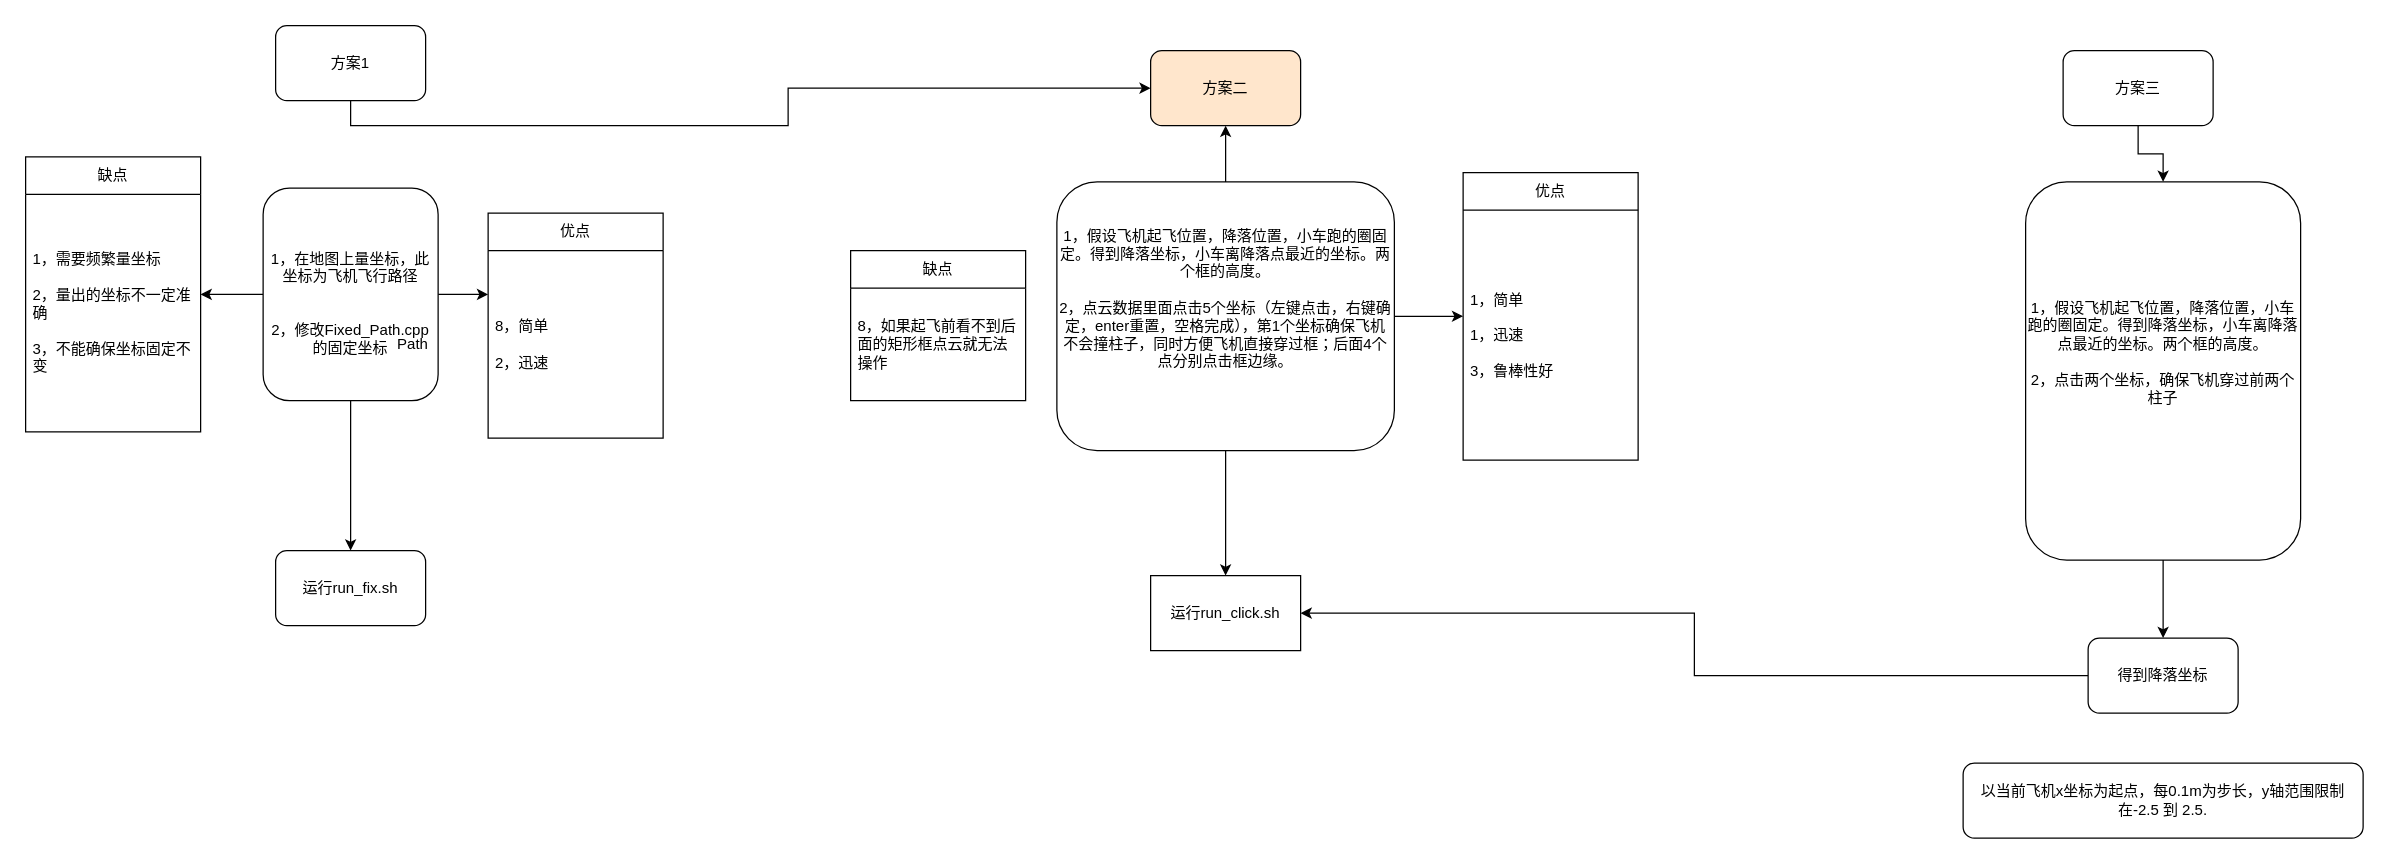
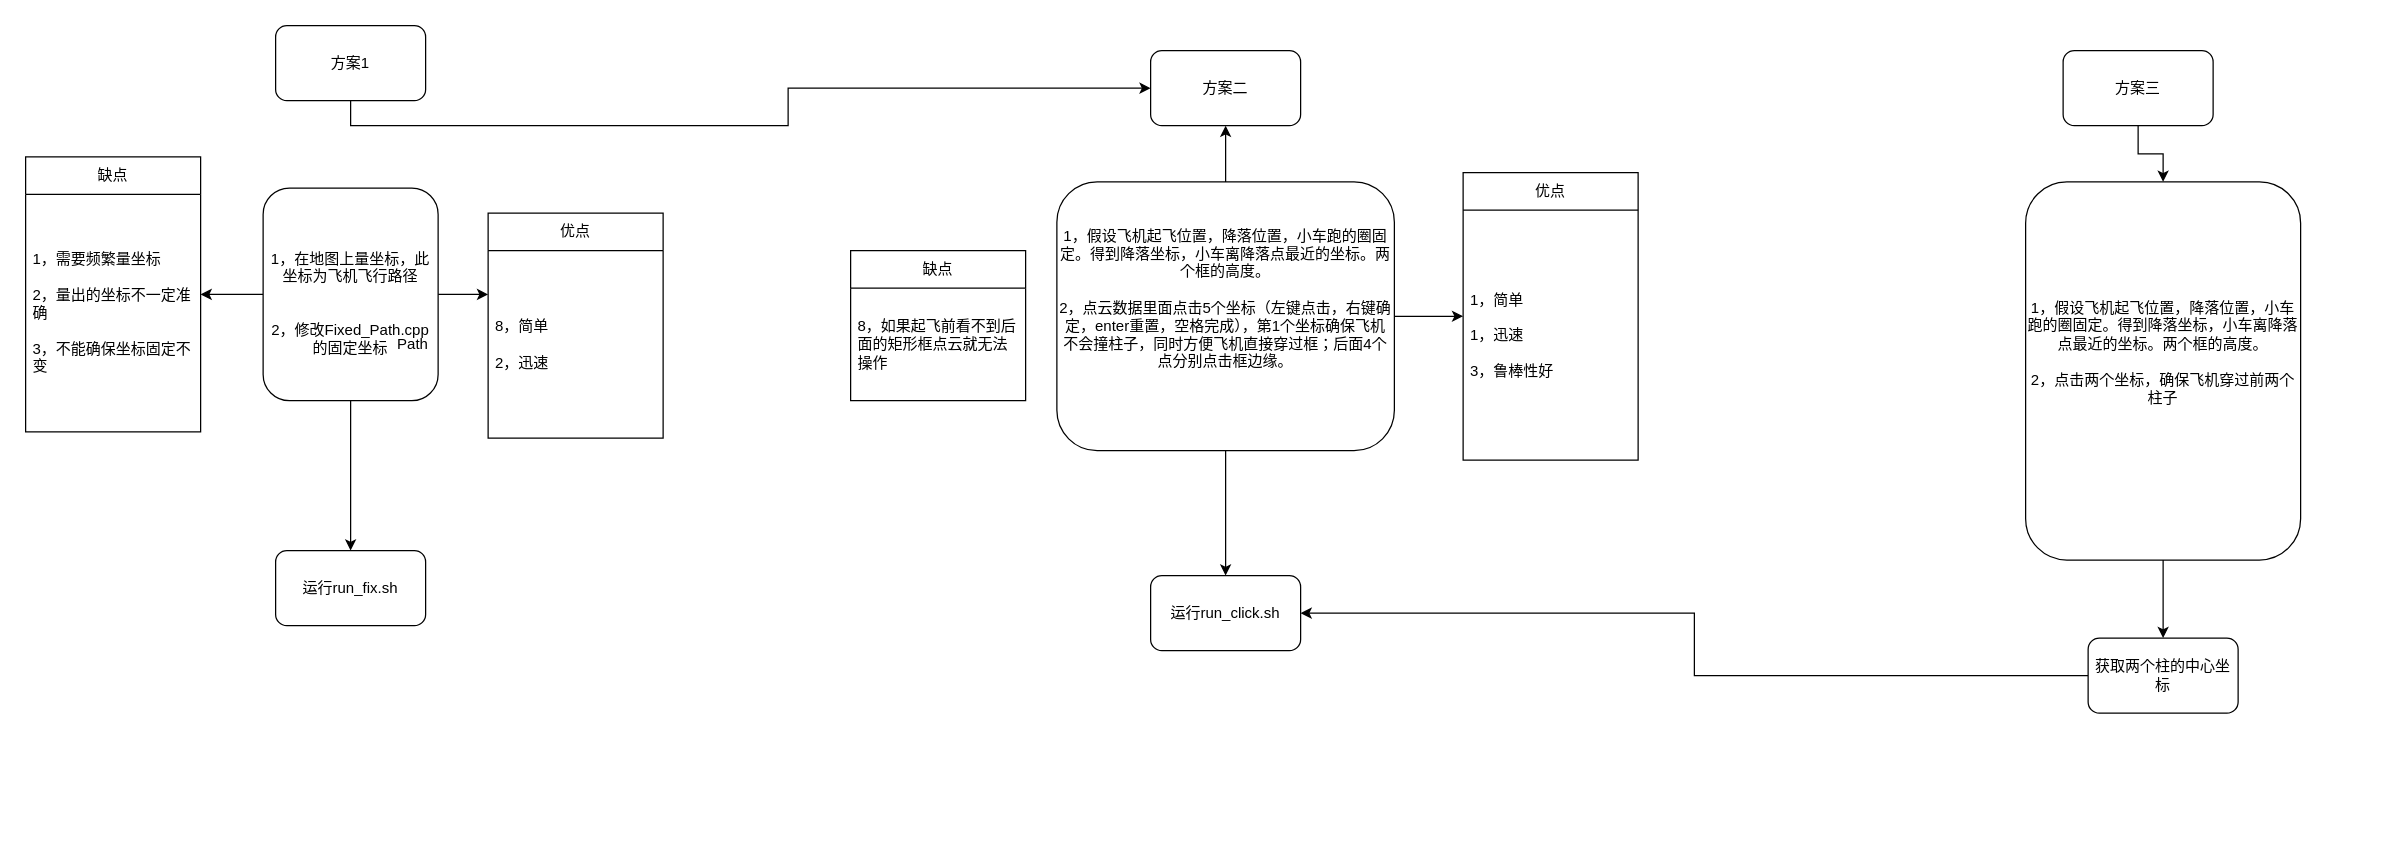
node "方案二": fillcolor #ffe6cc -> #ffffff
node "运行run_click.sh": shape rectangle -> rounded rectangle
node "得到降落坐标": label "得到降落坐标" -> "获取两个柱的中心坐标"
node "以当前飞机x坐标为起点，每0.1m为步长，y轴范围限制在-2.5 到 2.5.": removed
